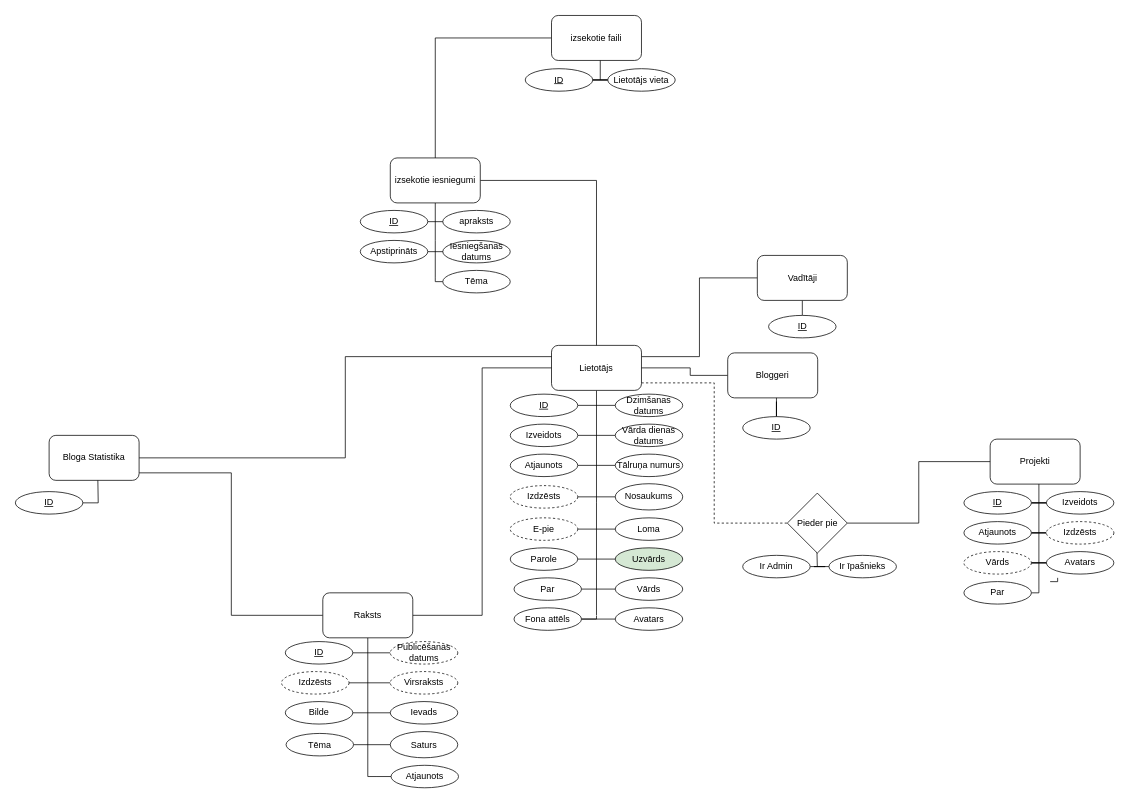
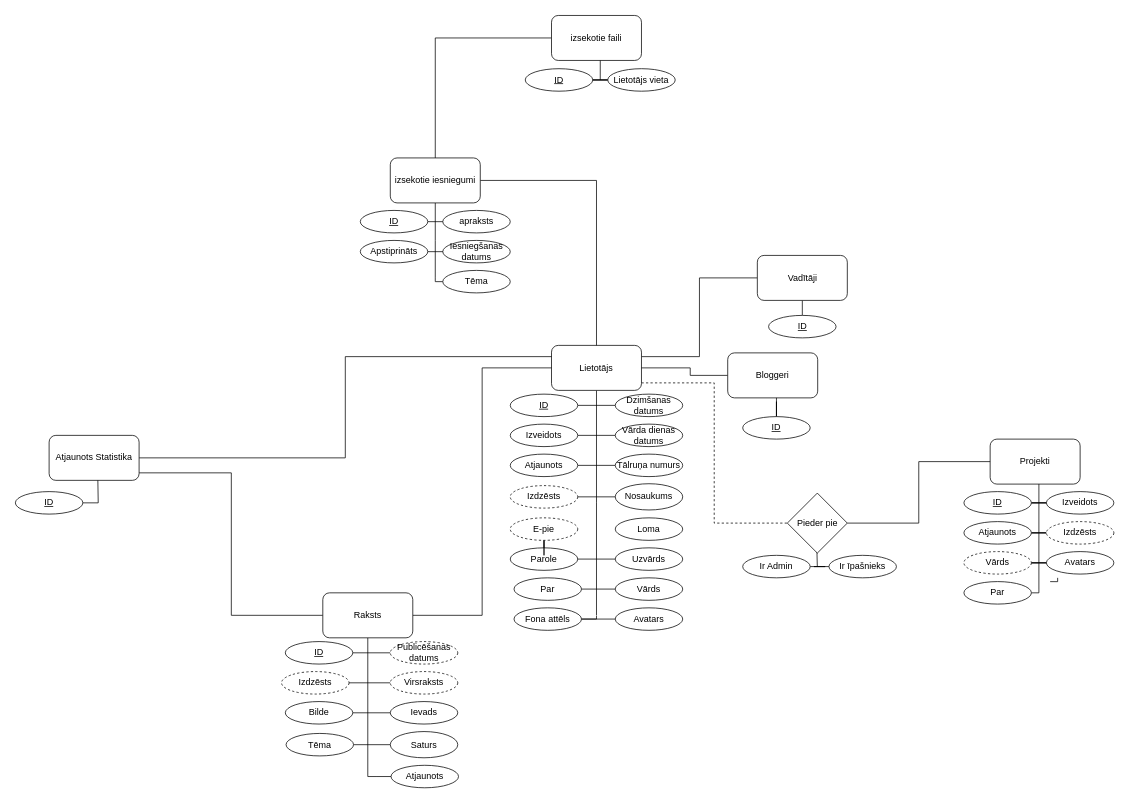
node "Bloga Statistika": label "Bloga Statistika" -> "Atjaunots Statistika"
edge "E-pie" -- "Loma": now "E-pie" -- "Parole"
node "Uzvārds": fillcolor #d5e8d4 -> #ffffff
